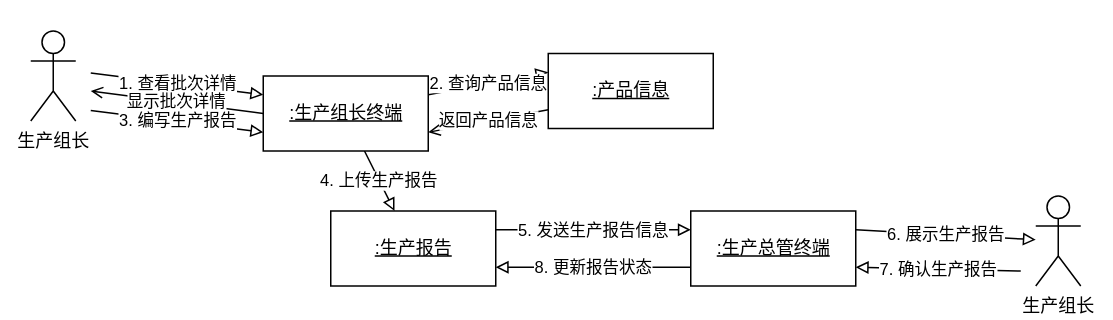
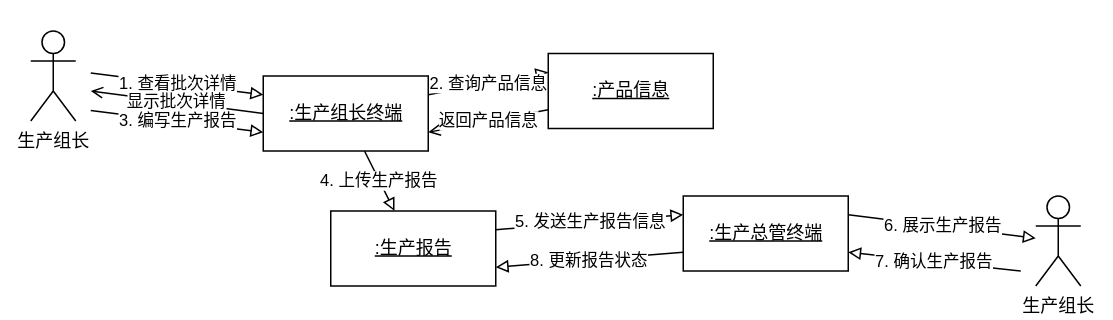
node ":生产总管终端": moved (773, 248) -> (766, 233)
